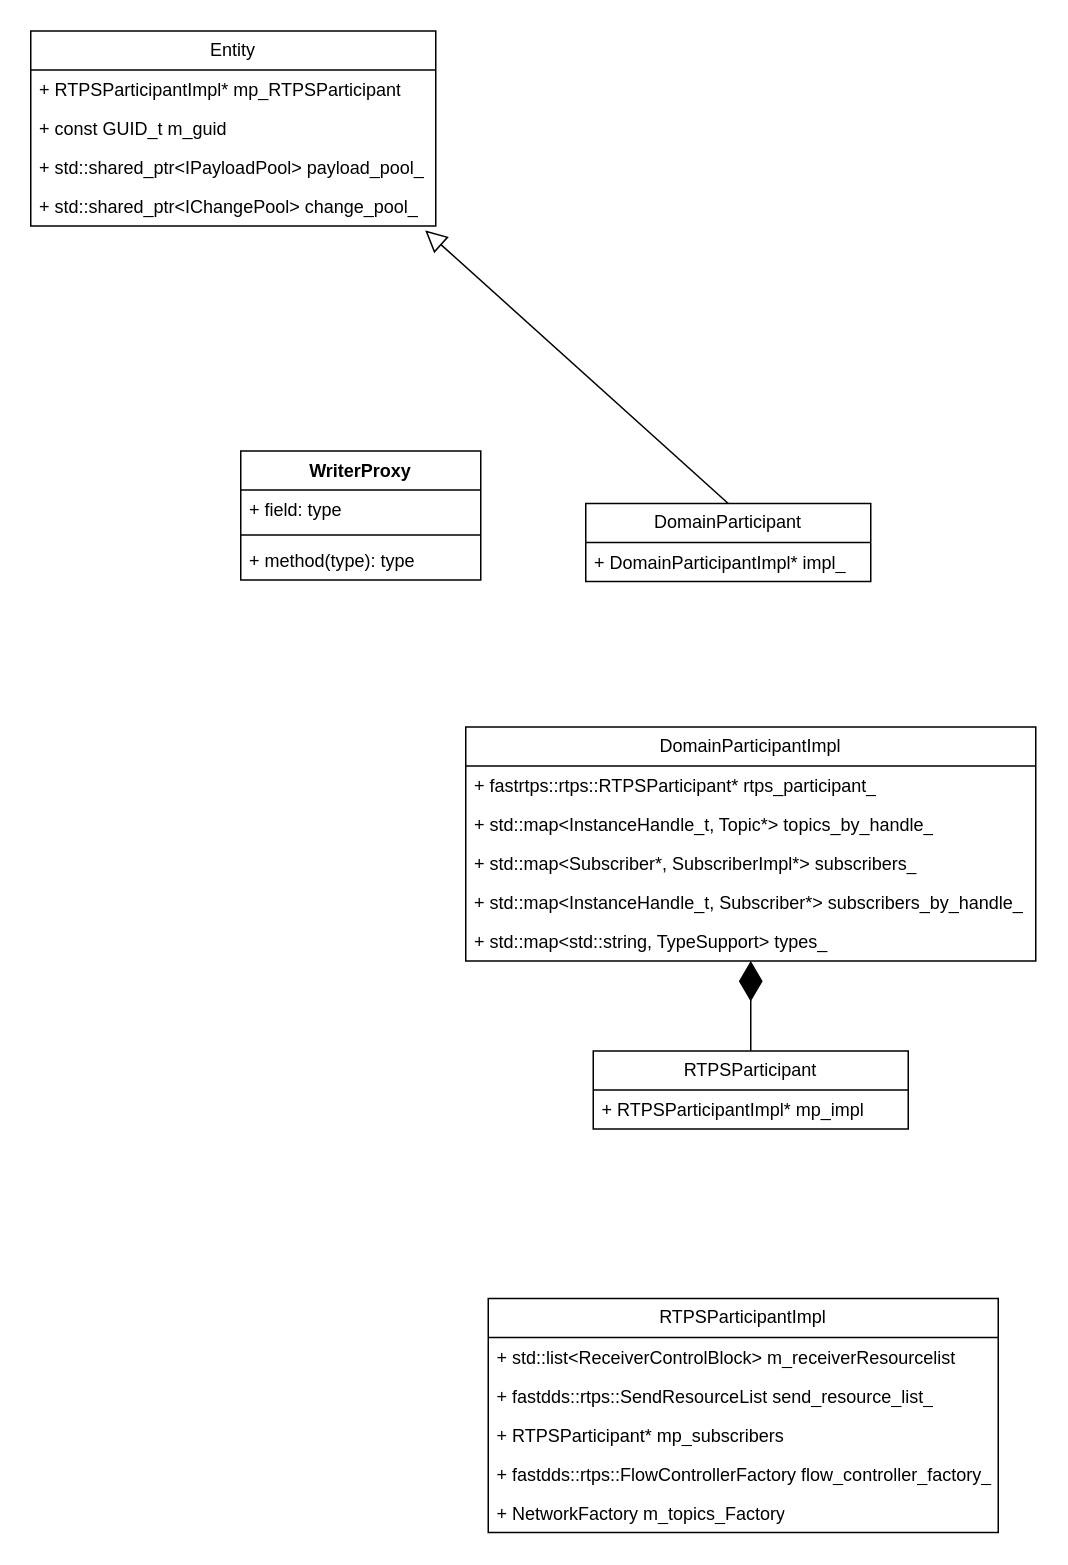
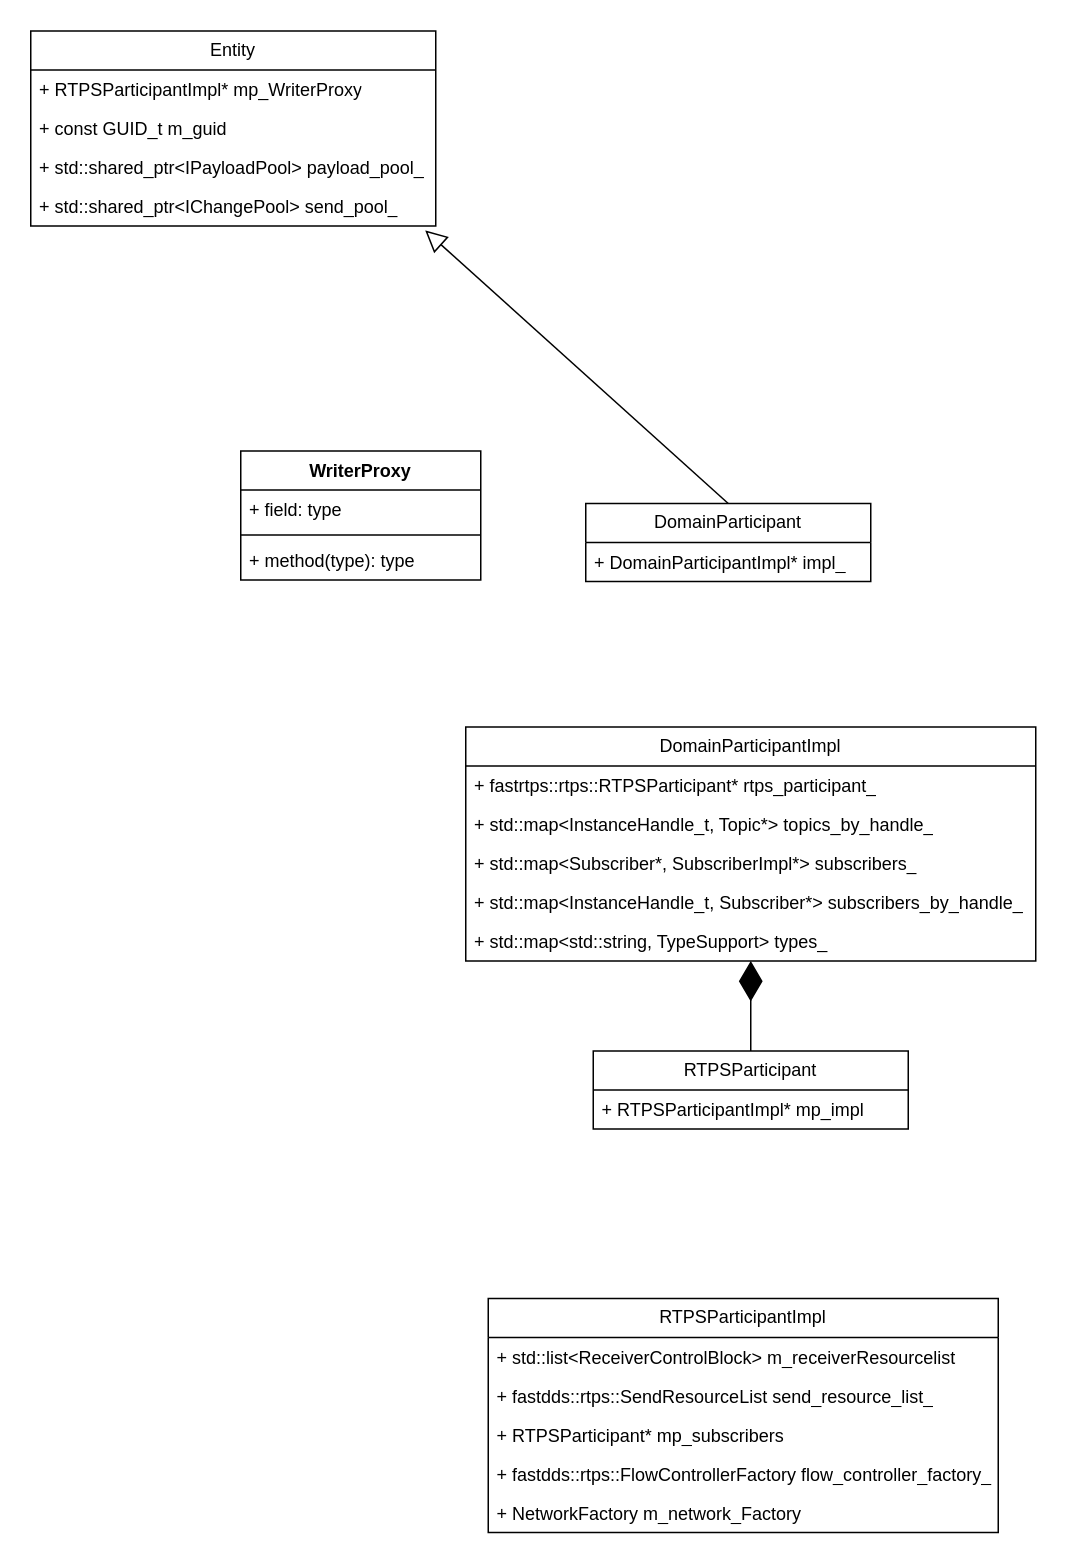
node "+ RTPSParticipantImpl* mp_RTPSParticipant": label "+ RTPSParticipantImpl* mp_RTPSParticipant" -> "+ RTPSParticipantImpl* mp_WriterProxy"
node "+ std::shared_ptr<IChangePool> change_pool_": label "+ std::shared_ptr<IChangePool> change_pool_" -> "+ std::shared_ptr<IChangePool> send_pool_"
node "+ NetworkFactory m_topics_Factory": label "+ NetworkFactory m_topics_Factory" -> "+ NetworkFactory m_network_Factory"
